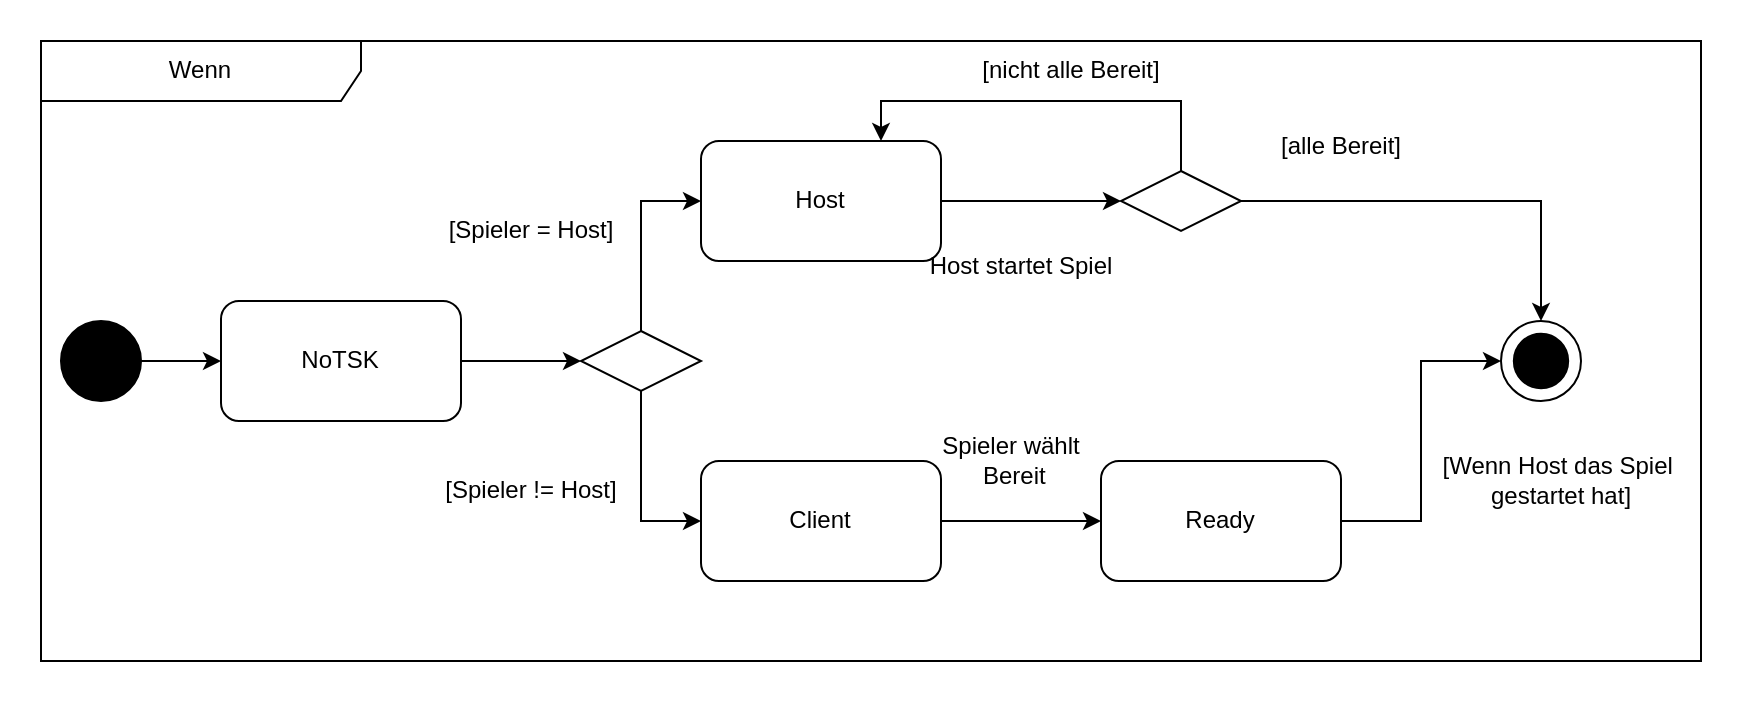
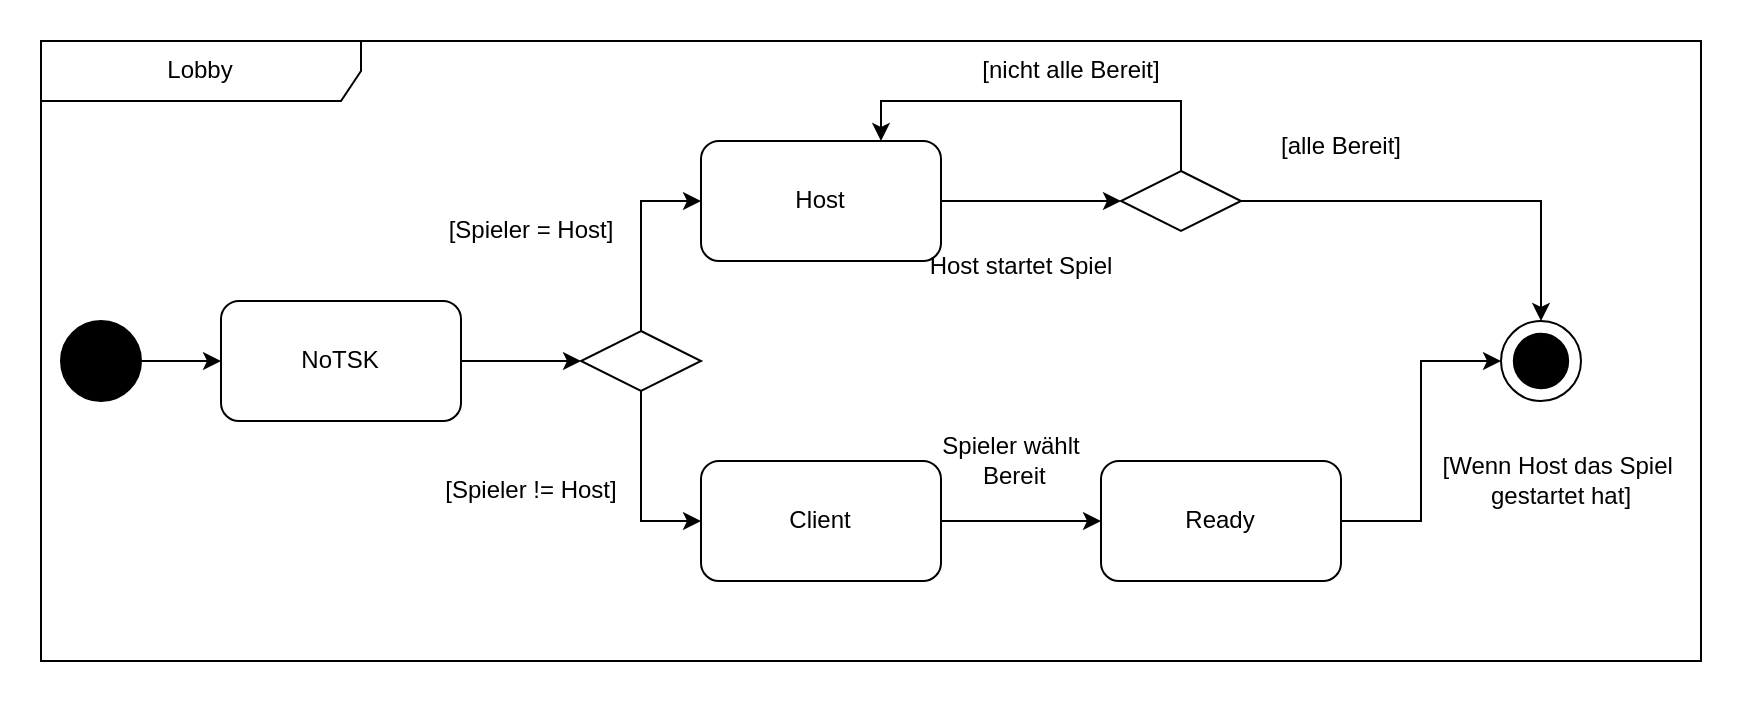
node "Wenn": label "Wenn" -> "Lobby"
